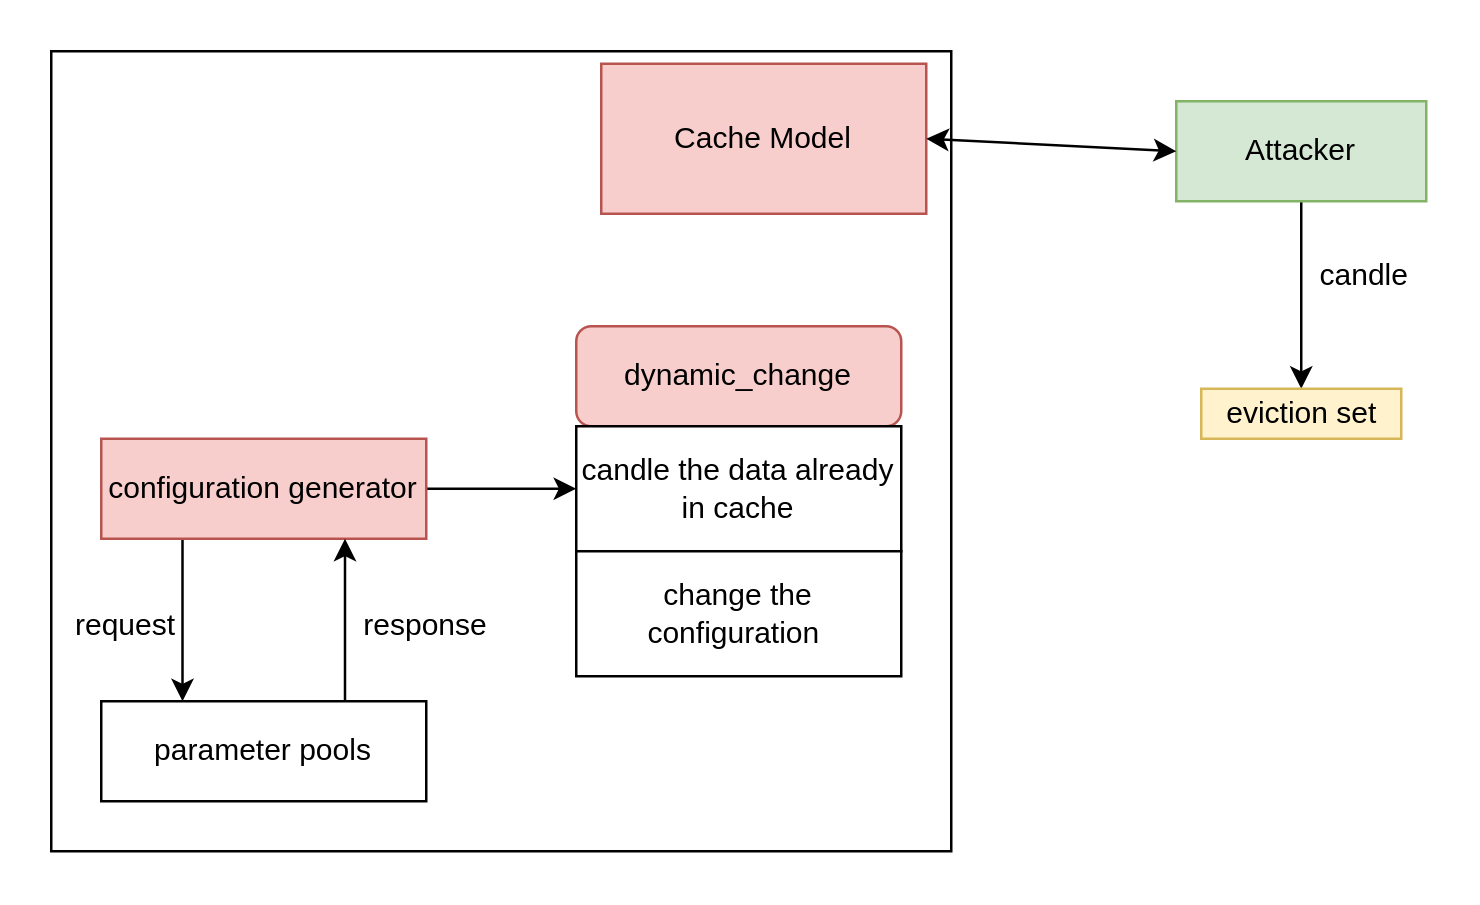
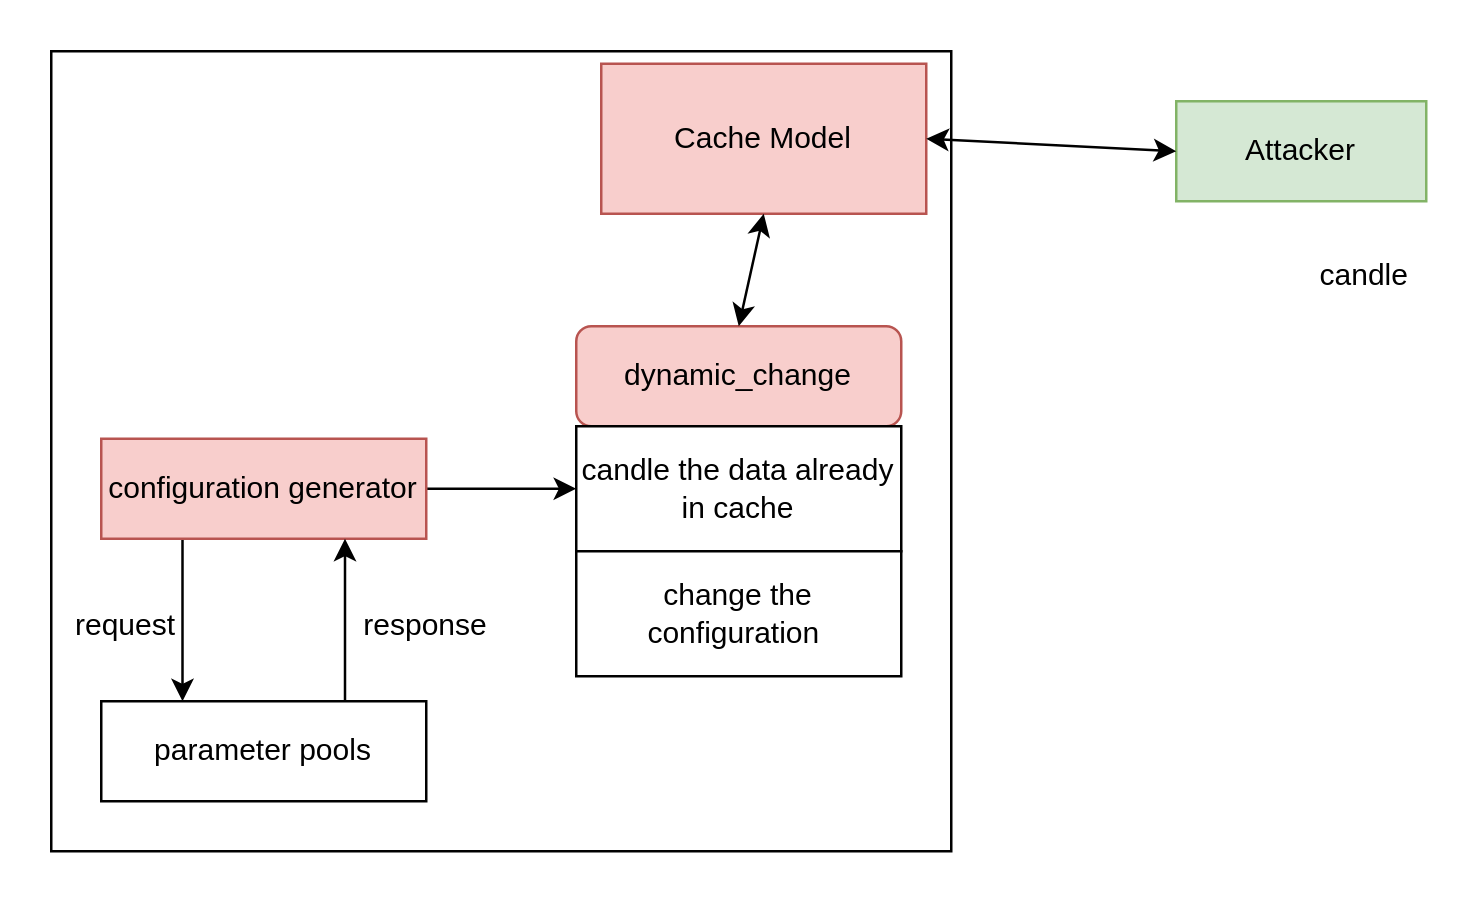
edge "Cache Model" -- "dynamic_change": added
edge "Attacker" -> "eviction set": removed
node "eviction set": removed
